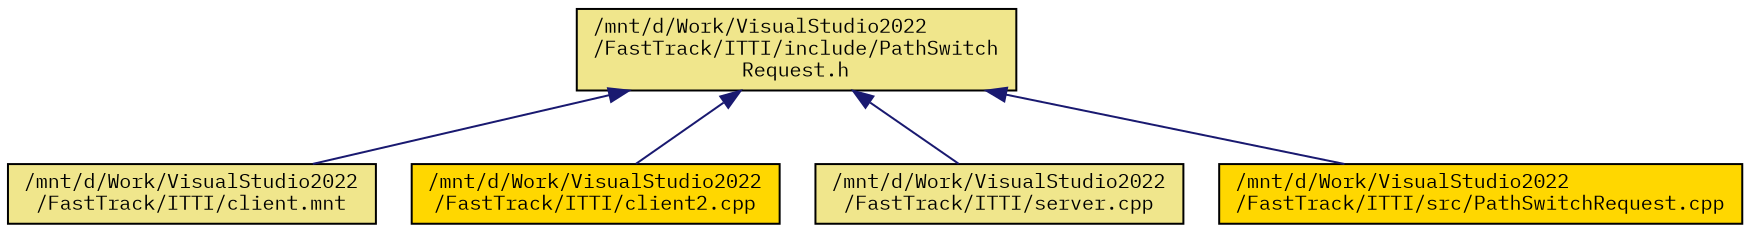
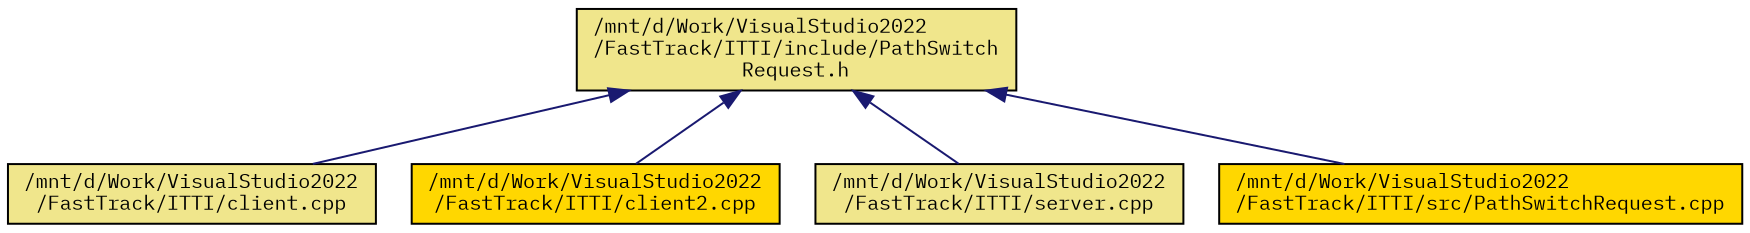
node "/mnt/d/Work/VisualStudio2022 /FastTrack/ITTI/client.mnt": label "/mnt/d/Work/VisualStudio2022 /FastTrack/ITTI/client.mnt" -> "/mnt/d/Work/VisualStudio2022 /FastTrack/ITTI/client.cpp"
